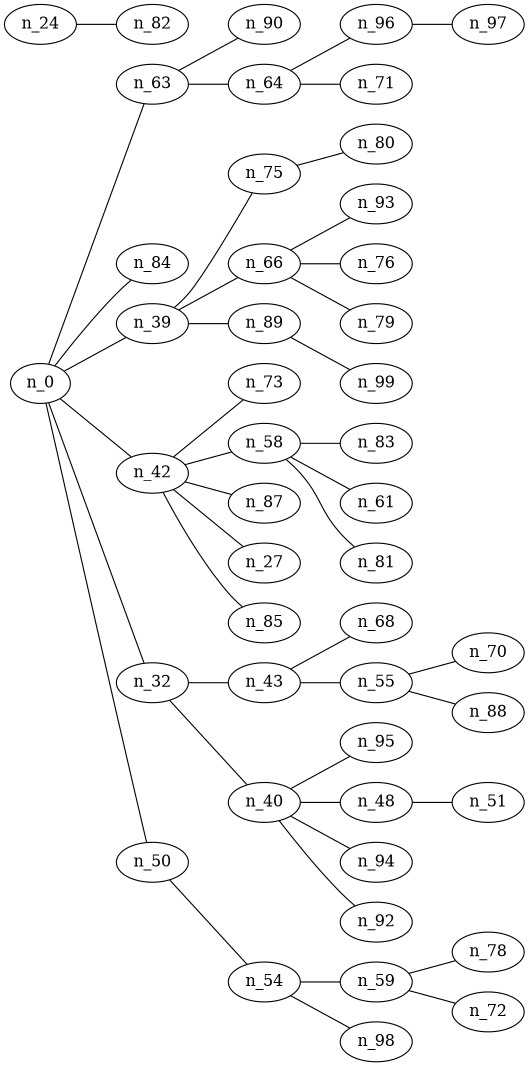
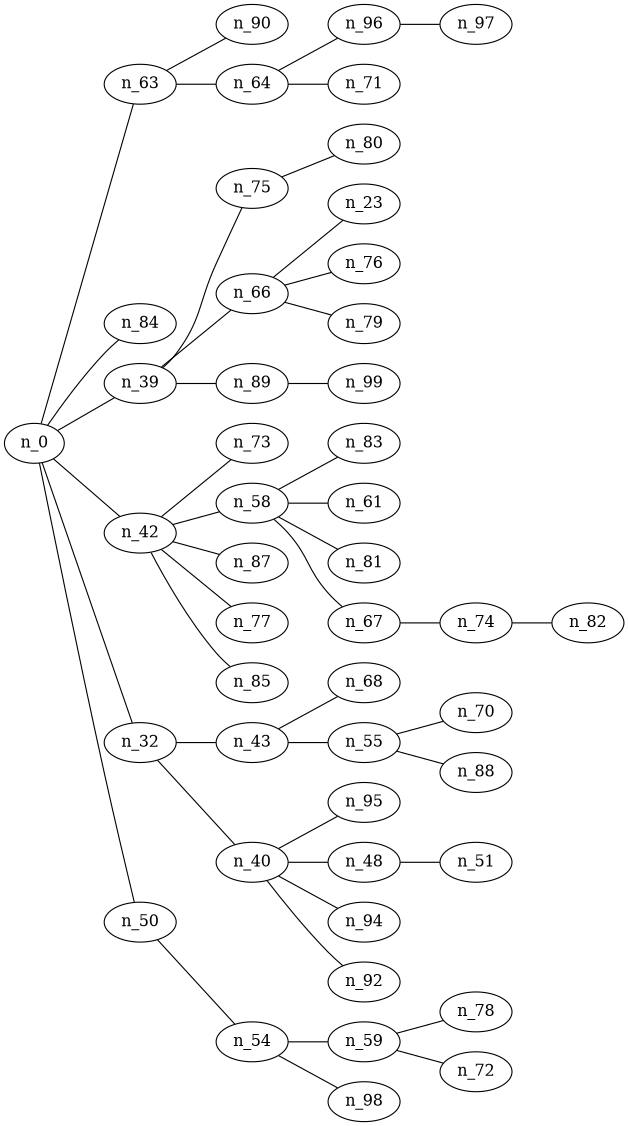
node "n_24": label "n_24" -> "n_74"
node "n_93": label "n_93" -> "n_23"
node "n_27": label "n_27" -> "n_77"
node "n_67": added
